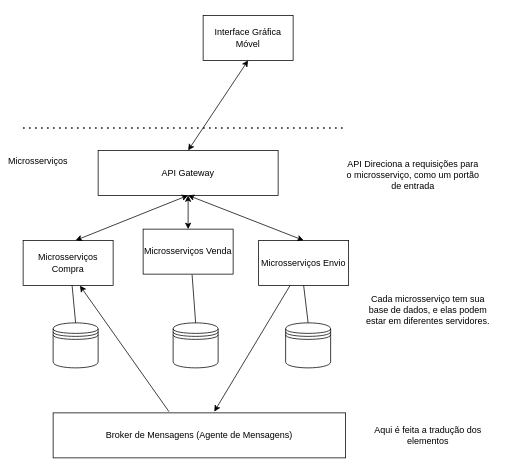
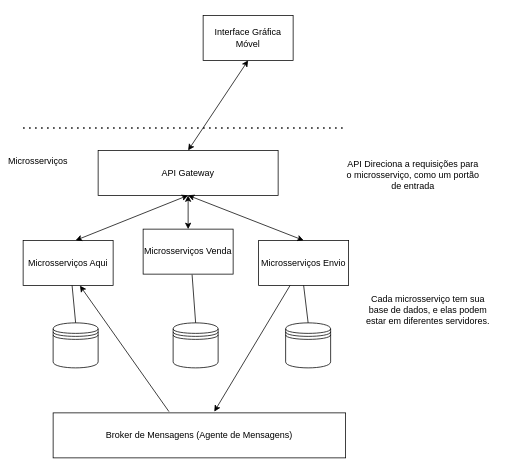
node "Microsserviços Compra": label "Microsserviços Compra" -> "Microsserviços Aqui"
node "Aqui é feita a tradução dos elementos": removed
